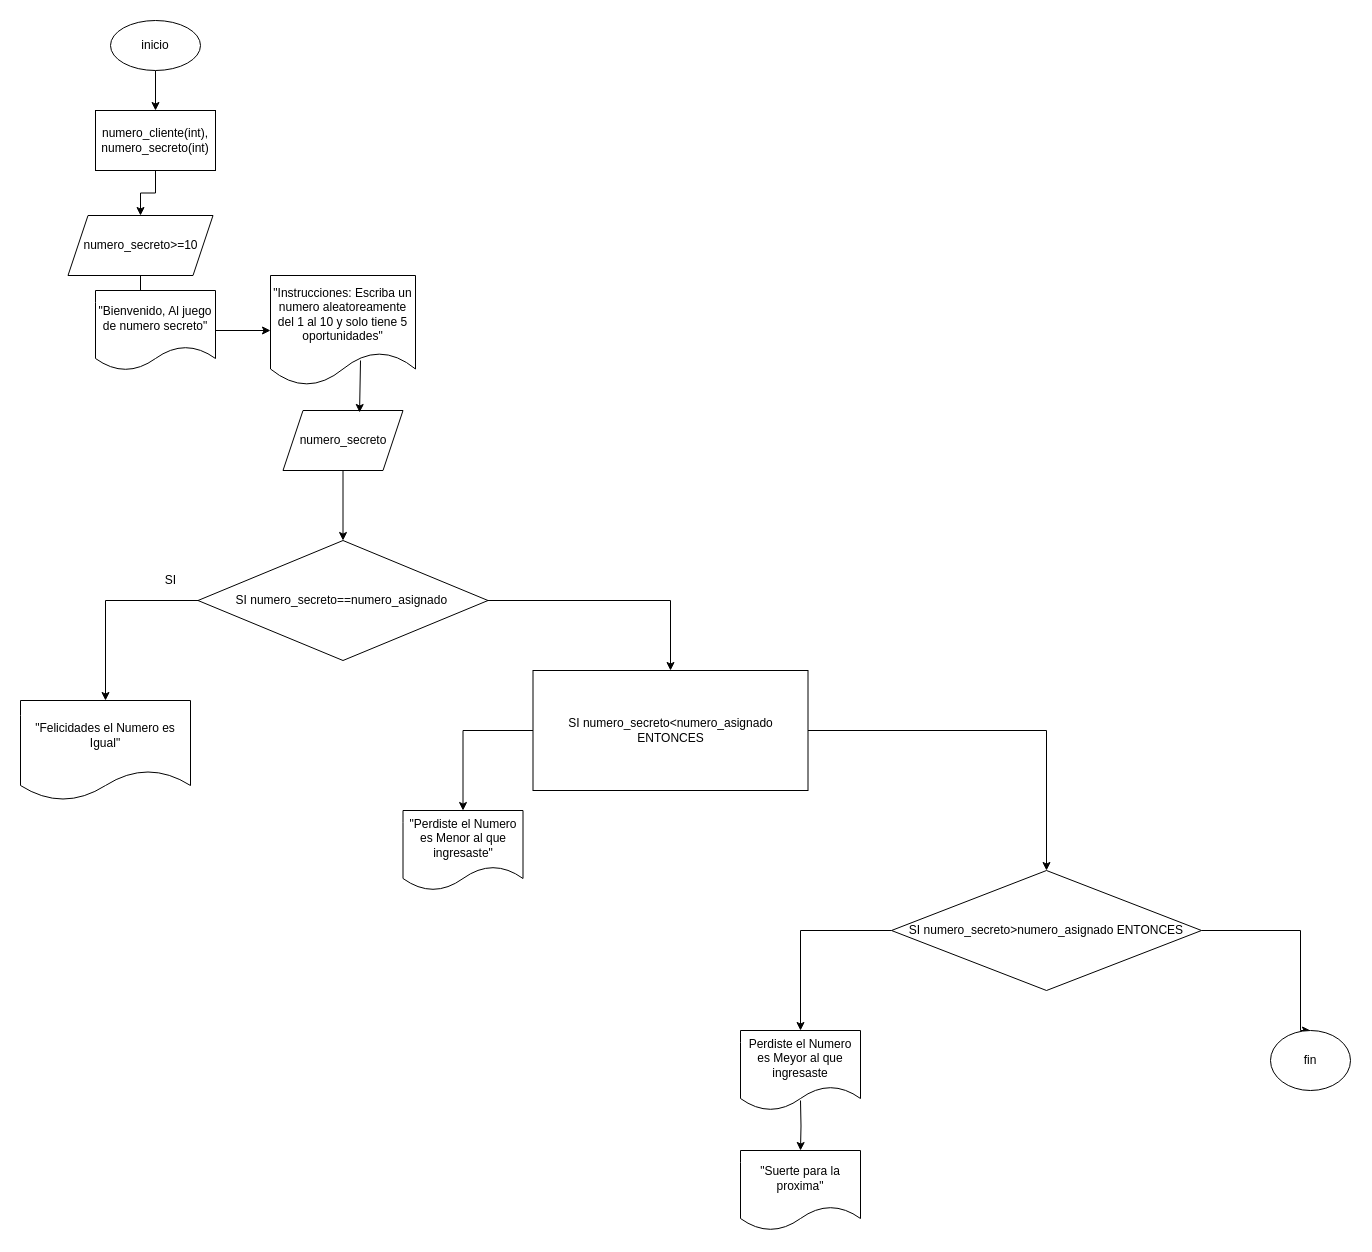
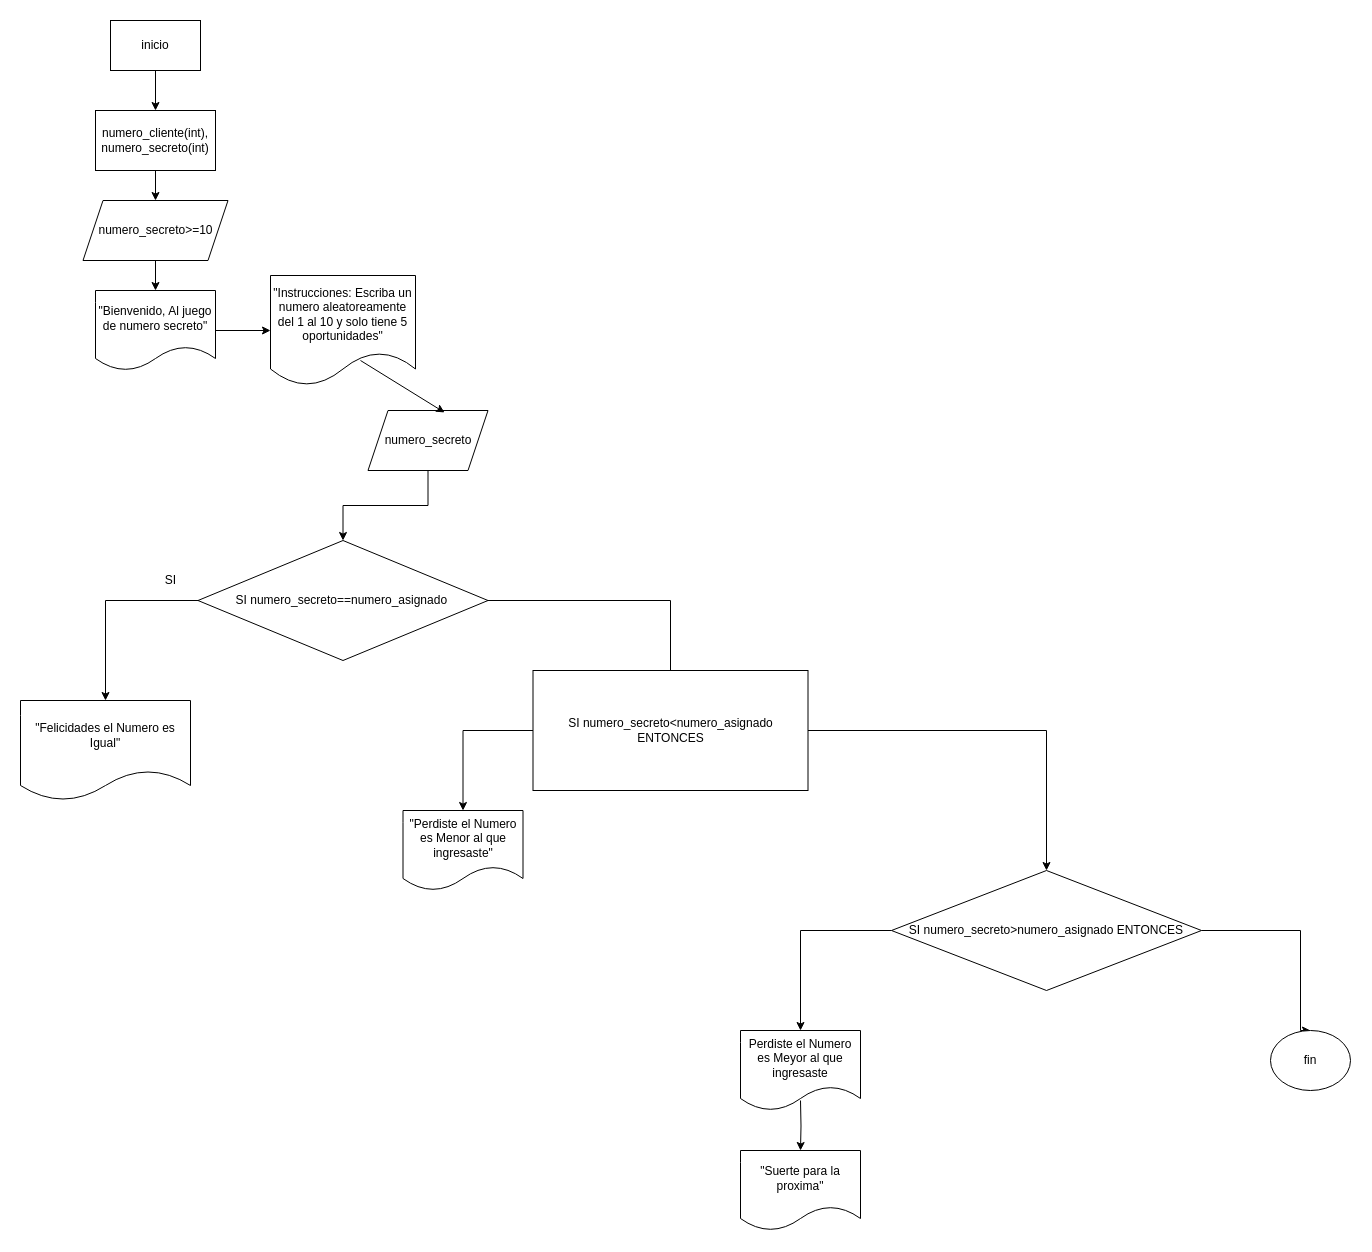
node "inicio": shape ellipse -> rectangle
node "numero_secreto>=10": moved (141, 246) -> (156, 231)
node "numero_secreto": moved (343, 441) -> (428, 441)
edge "SI numero_secreto==numero_asignado" -> "SI numero_secreto<numero_asignado ENTONCES": arrowhead classic -> none
